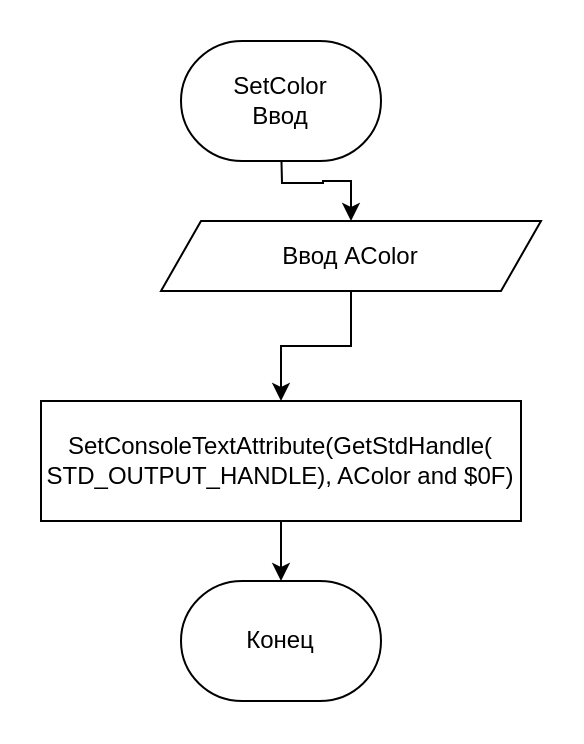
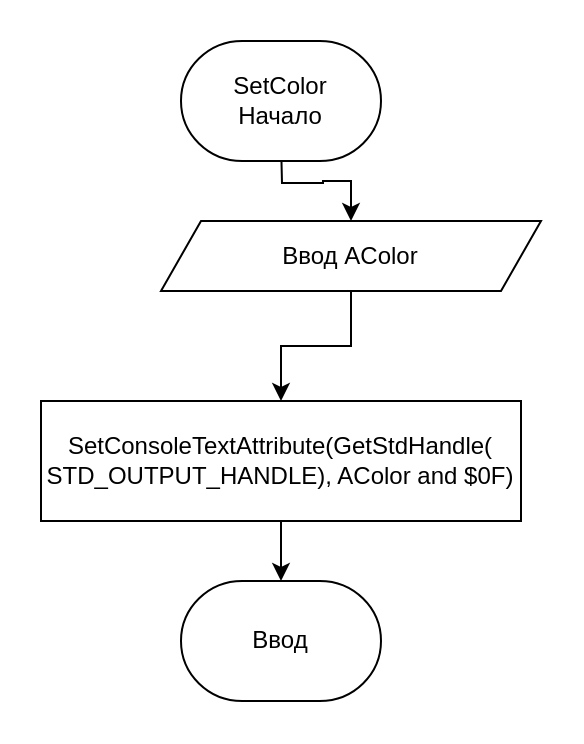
node "SetColor Ввод": label "SetColor Ввод" -> "SetColor Начало"
node "Конец": label "Конец" -> "Ввод"
